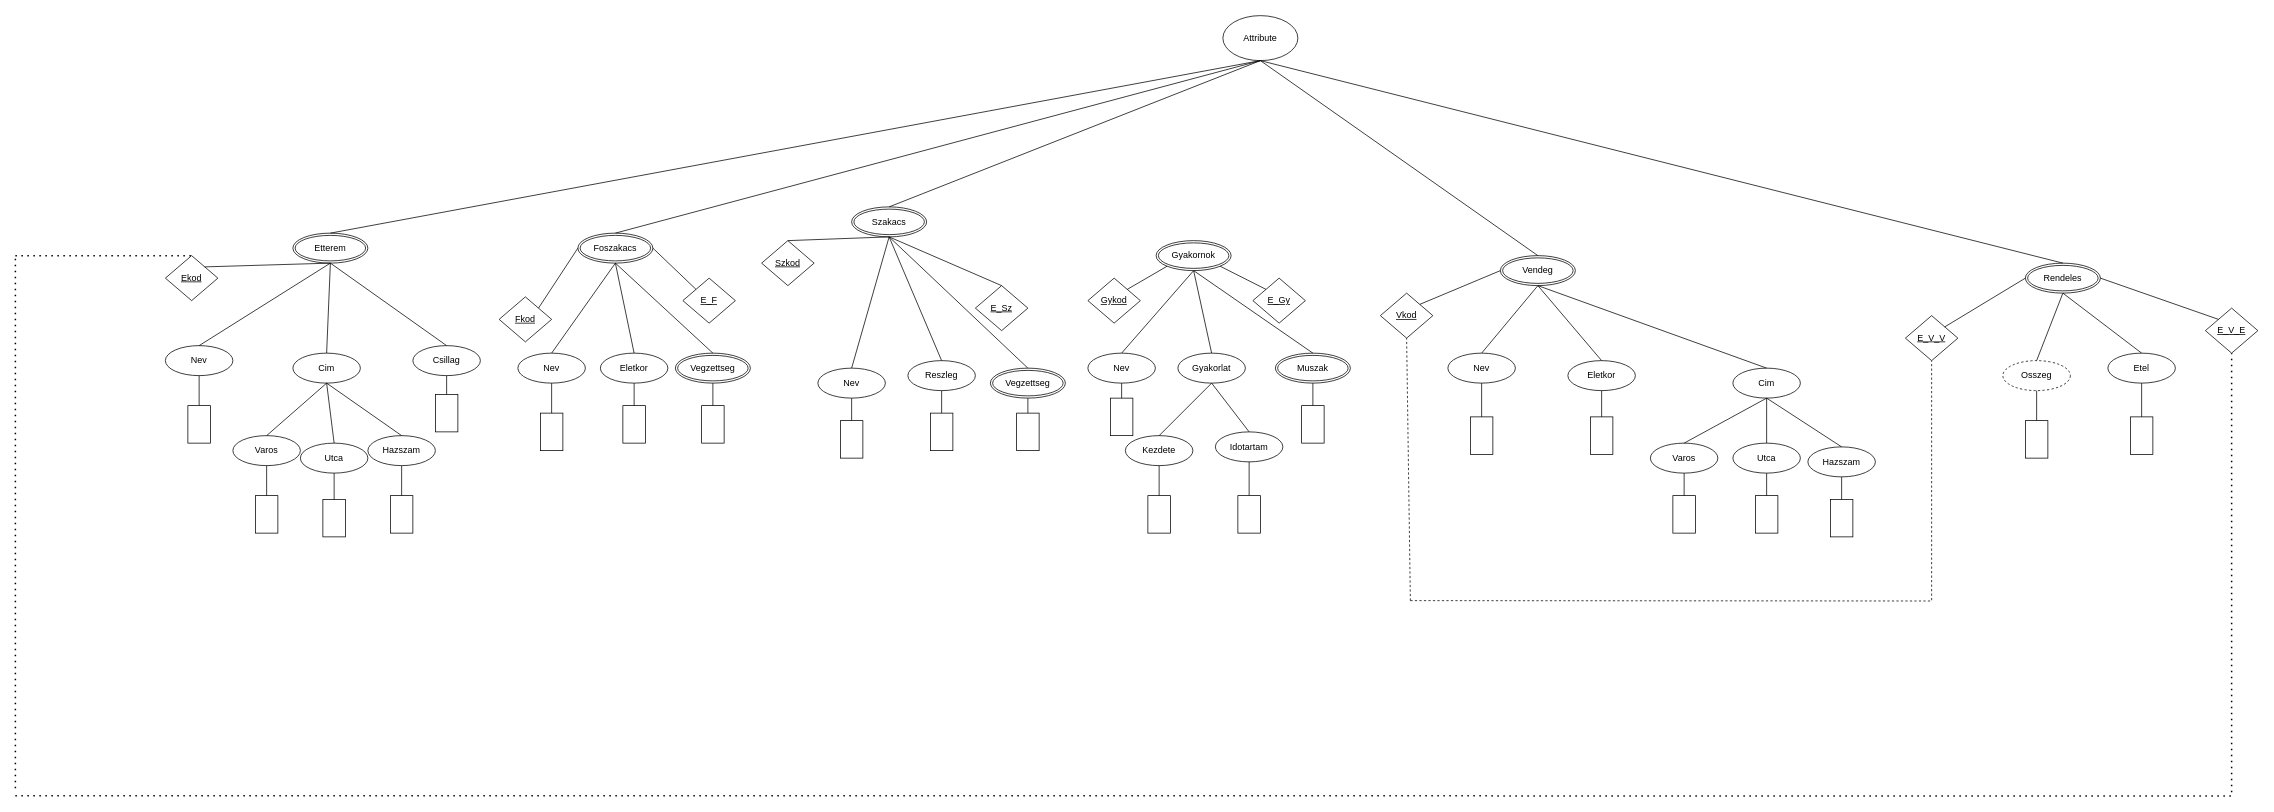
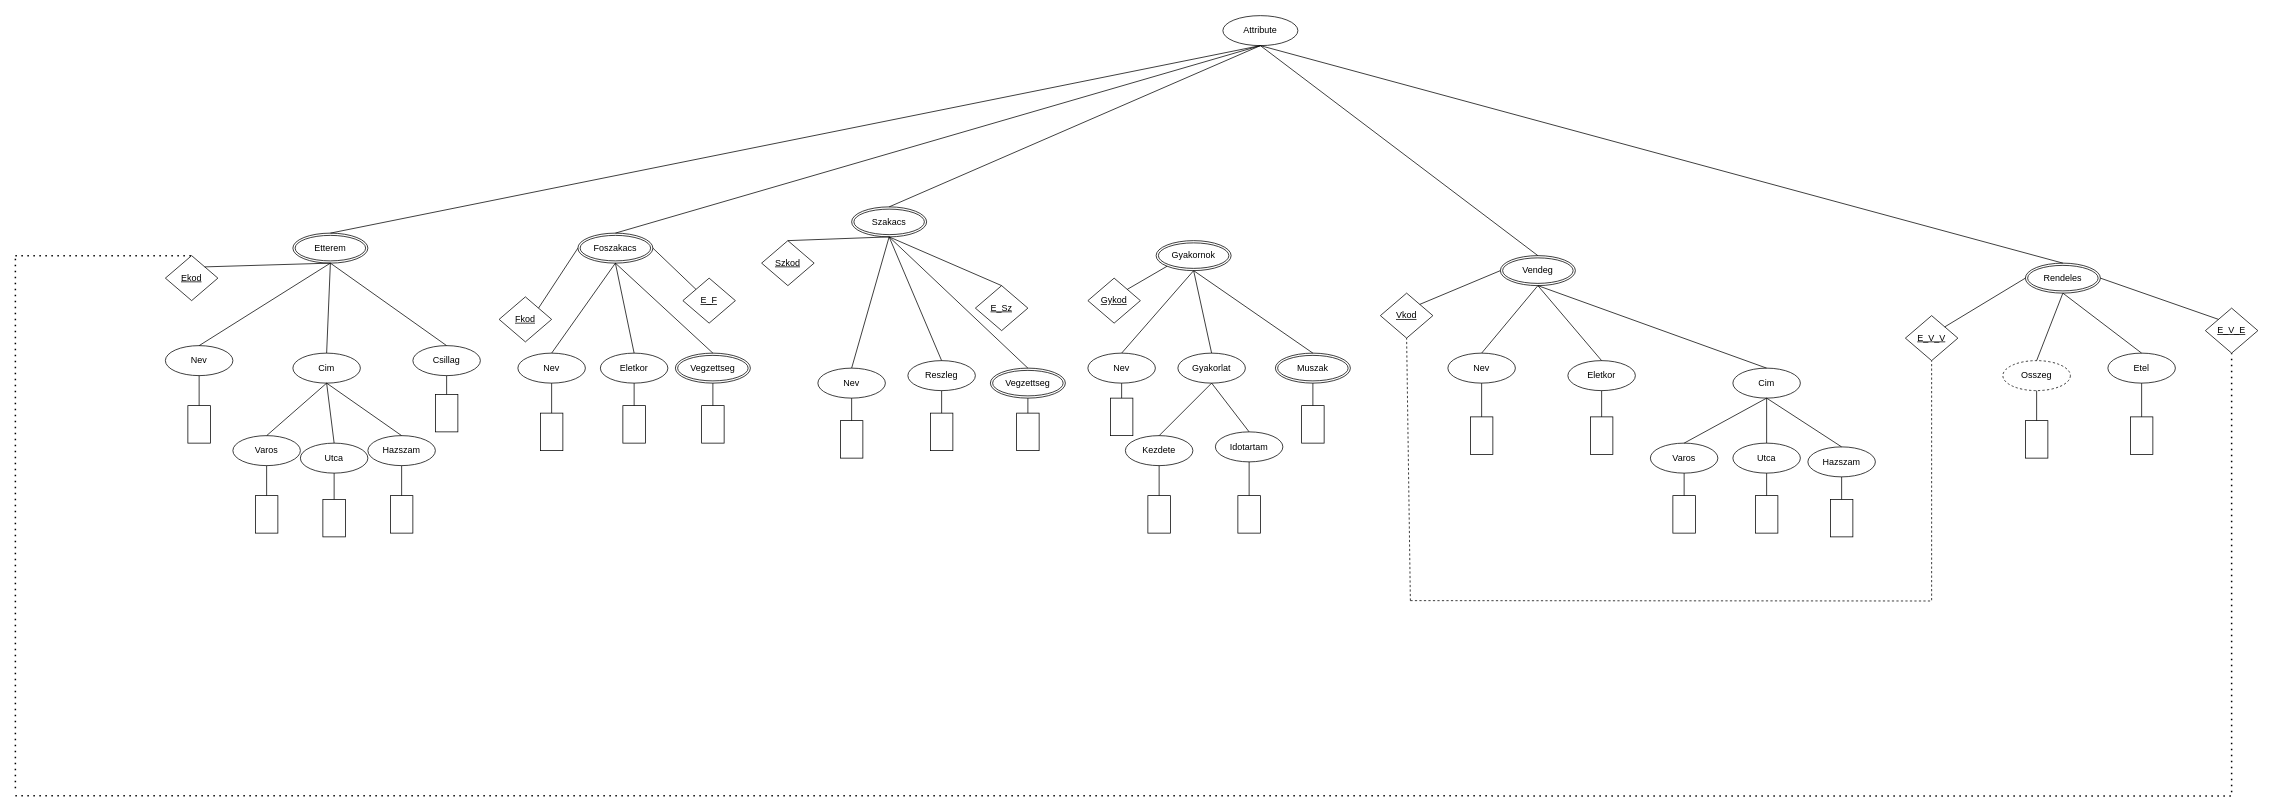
node "Attribute": size 75x45 -> 75x30
edge "Gyakornok" -- "E_Gy": removed
node "E_Gy": removed
